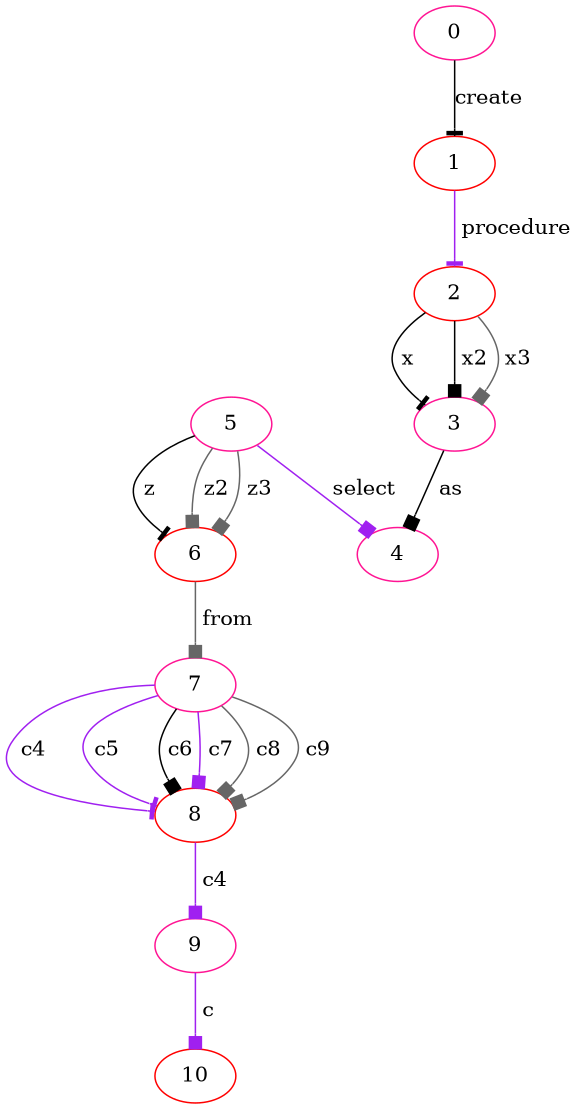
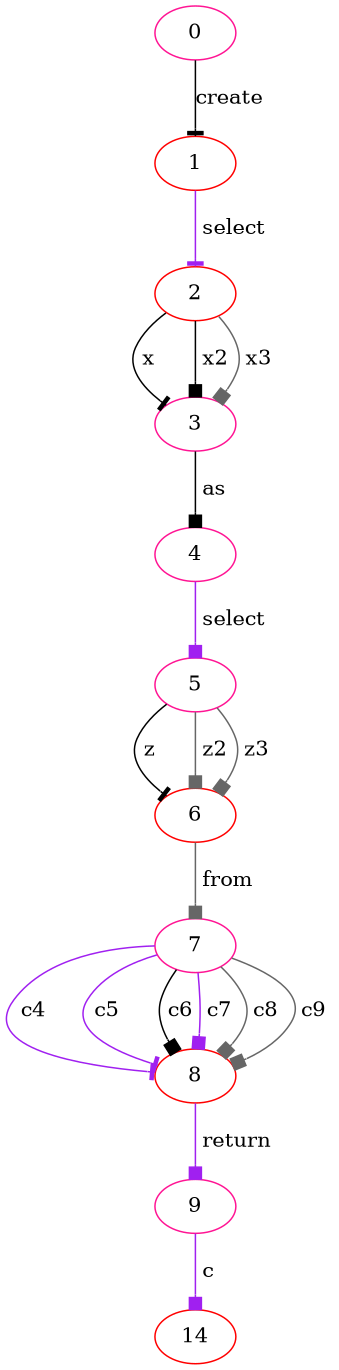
edge "1" -> "2": label " procedure" -> " select"
edge "5" -> "4": reversed
edge "8" -> "9": label " c4 " -> " return "
node "10": label "10" -> "14"
